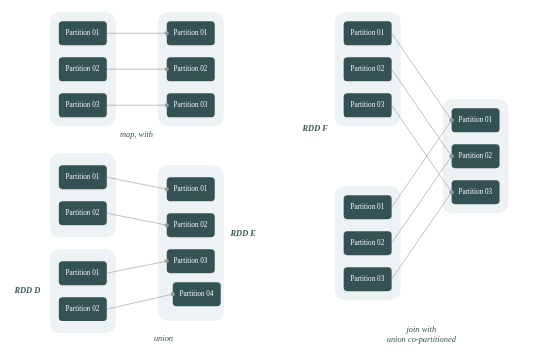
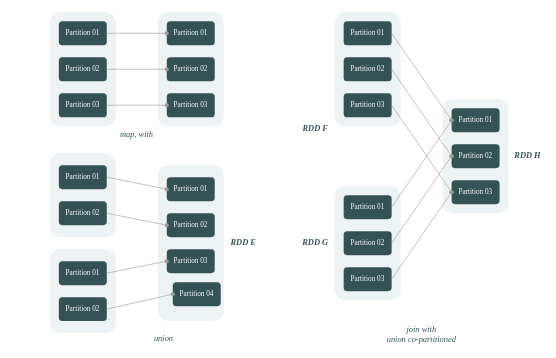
node "RDD H": added
node "RDD E": moved (243, 234) -> (243, 243)
node "RDD G": added
node "RDD D": removed
